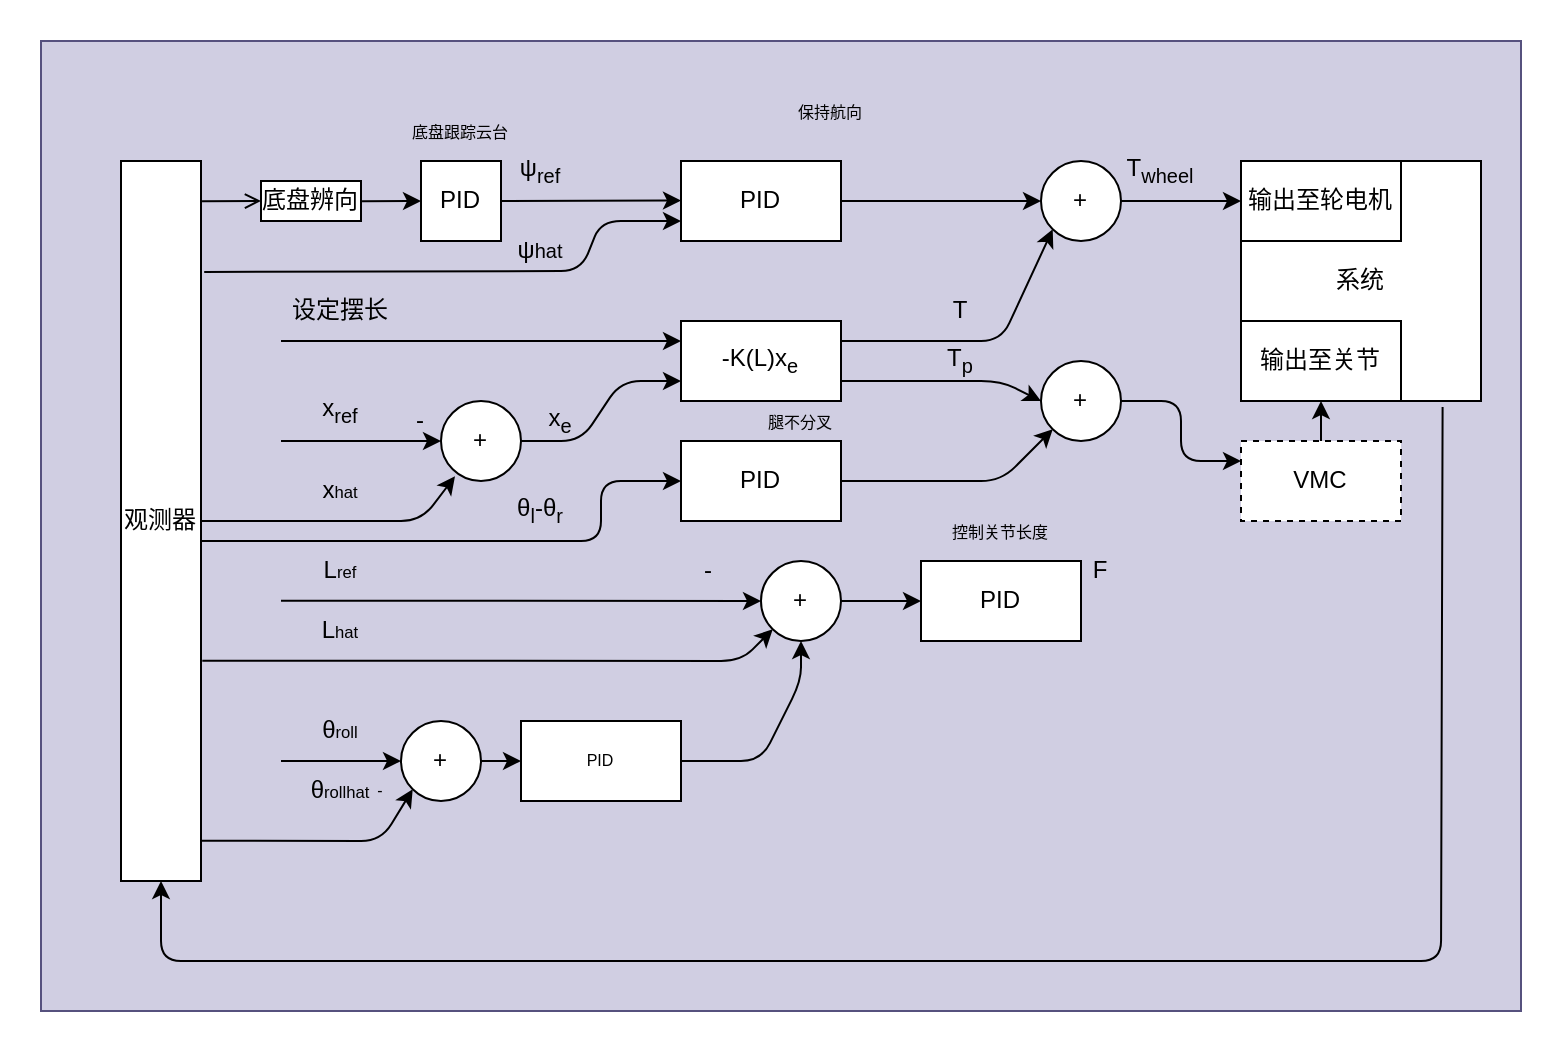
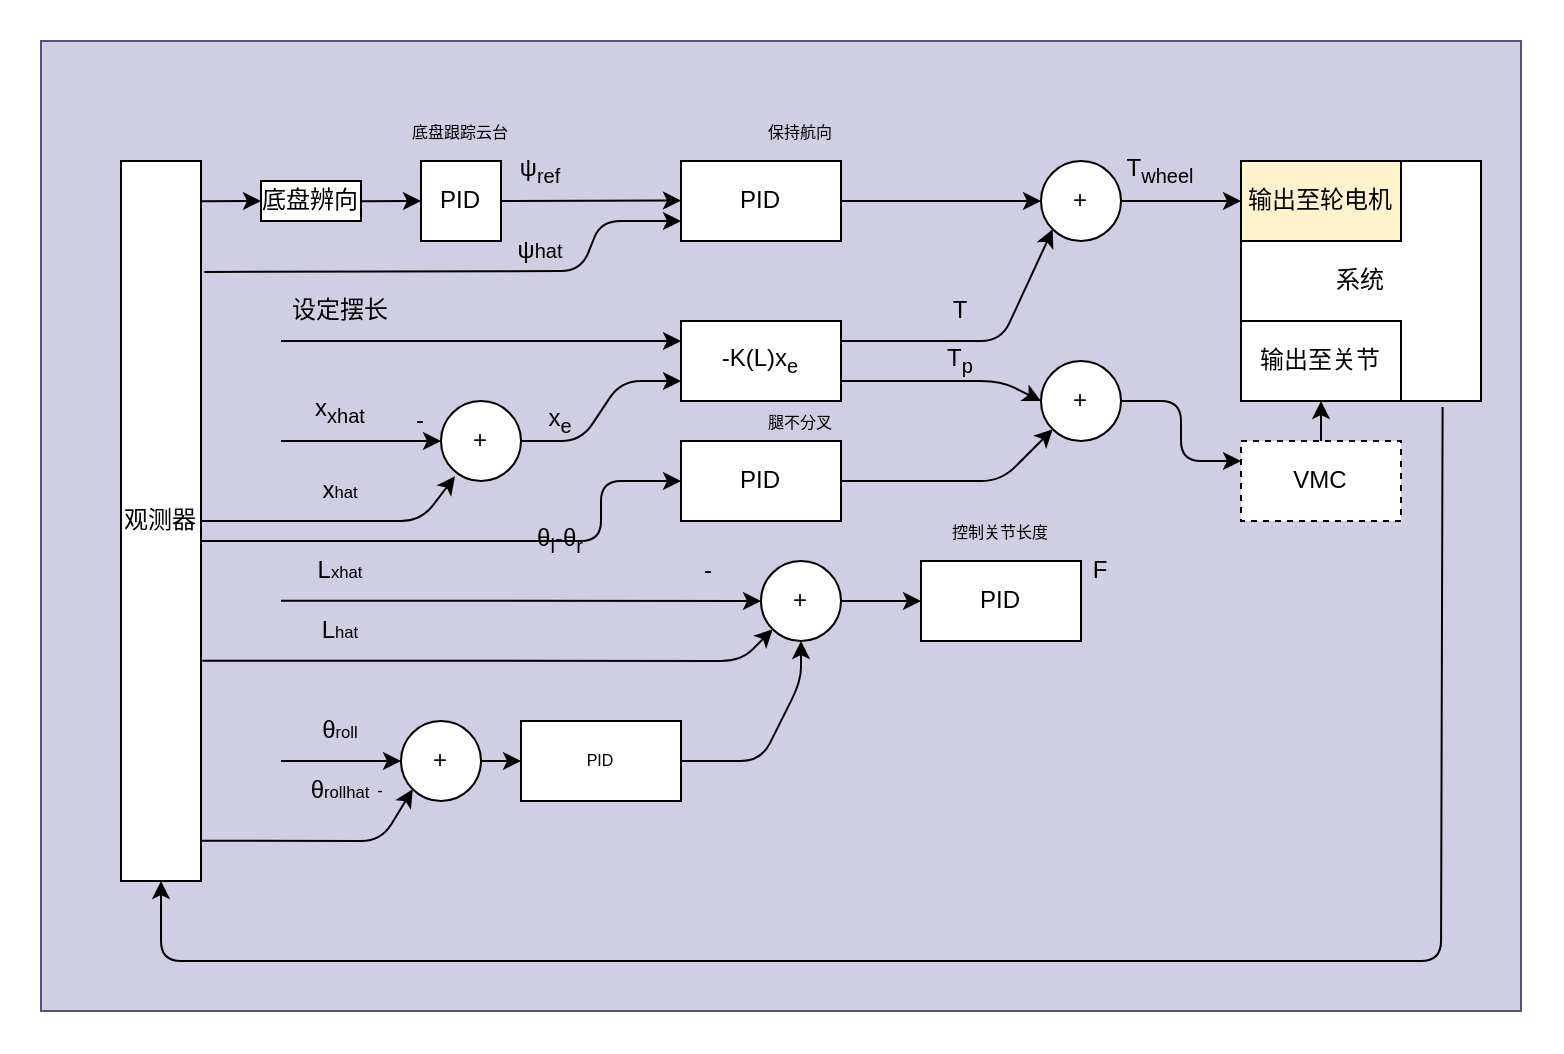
node "保持航向": moved (831, 111) -> (801, 131)
edge "观测器" -> "底盘辨向": arrowhead open -> classic
node "输出至轮电机": fillcolor #ffffff -> #fff2cc
node "xref": label "xref" -> "xxhat"
node "θl-θr": moved (541, 511) -> (561, 541)
node "Lref": label "Lref" -> "Lxhat"
